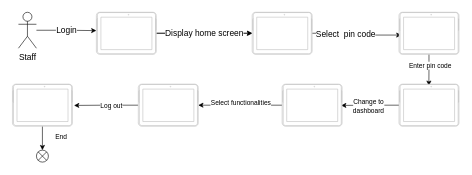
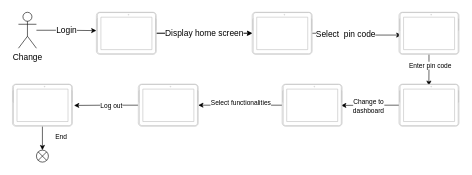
node "Staff": label "Staff" -> "Change"
